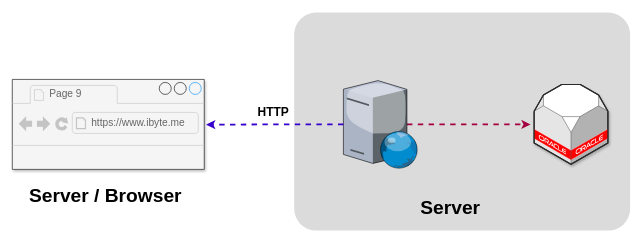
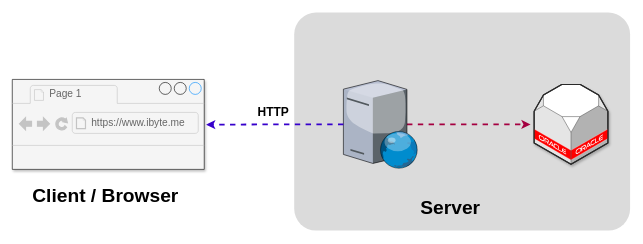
node "Page 9": label "Page 9" -> "Page 1"
node "Server / Browser": label "Server / Browser" -> "Client / Browser"
